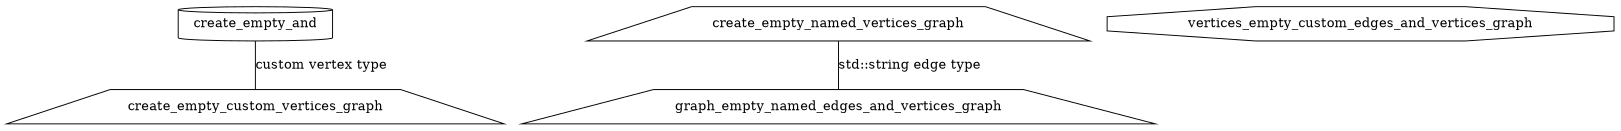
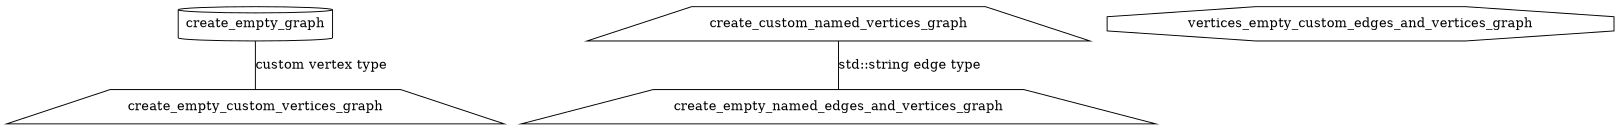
node "create_empty_and": label "create_empty_and" -> "create_empty_graph"
node "create_empty_named_vertices_graph": label "create_empty_named_vertices_graph" -> "create_custom_named_vertices_graph"
node "graph_empty_named_edges_and_vertices_graph": label "graph_empty_named_edges_and_vertices_graph" -> "create_empty_named_edges_and_vertices_graph"
